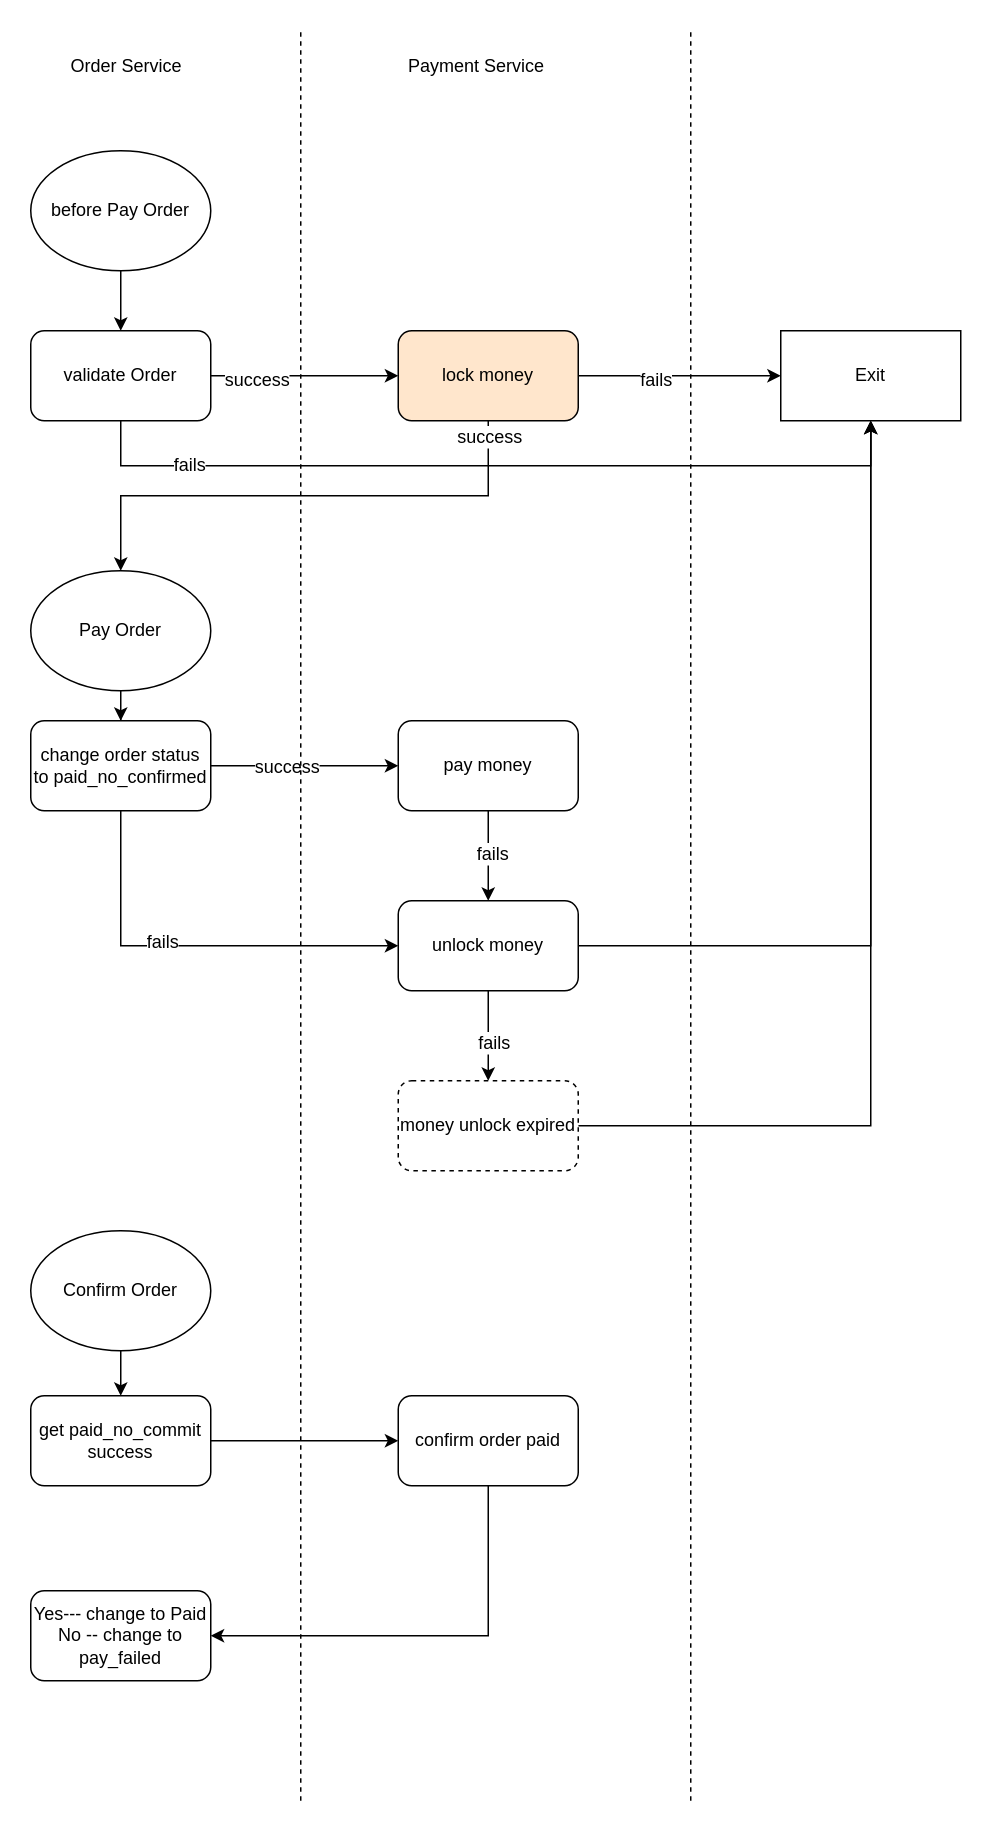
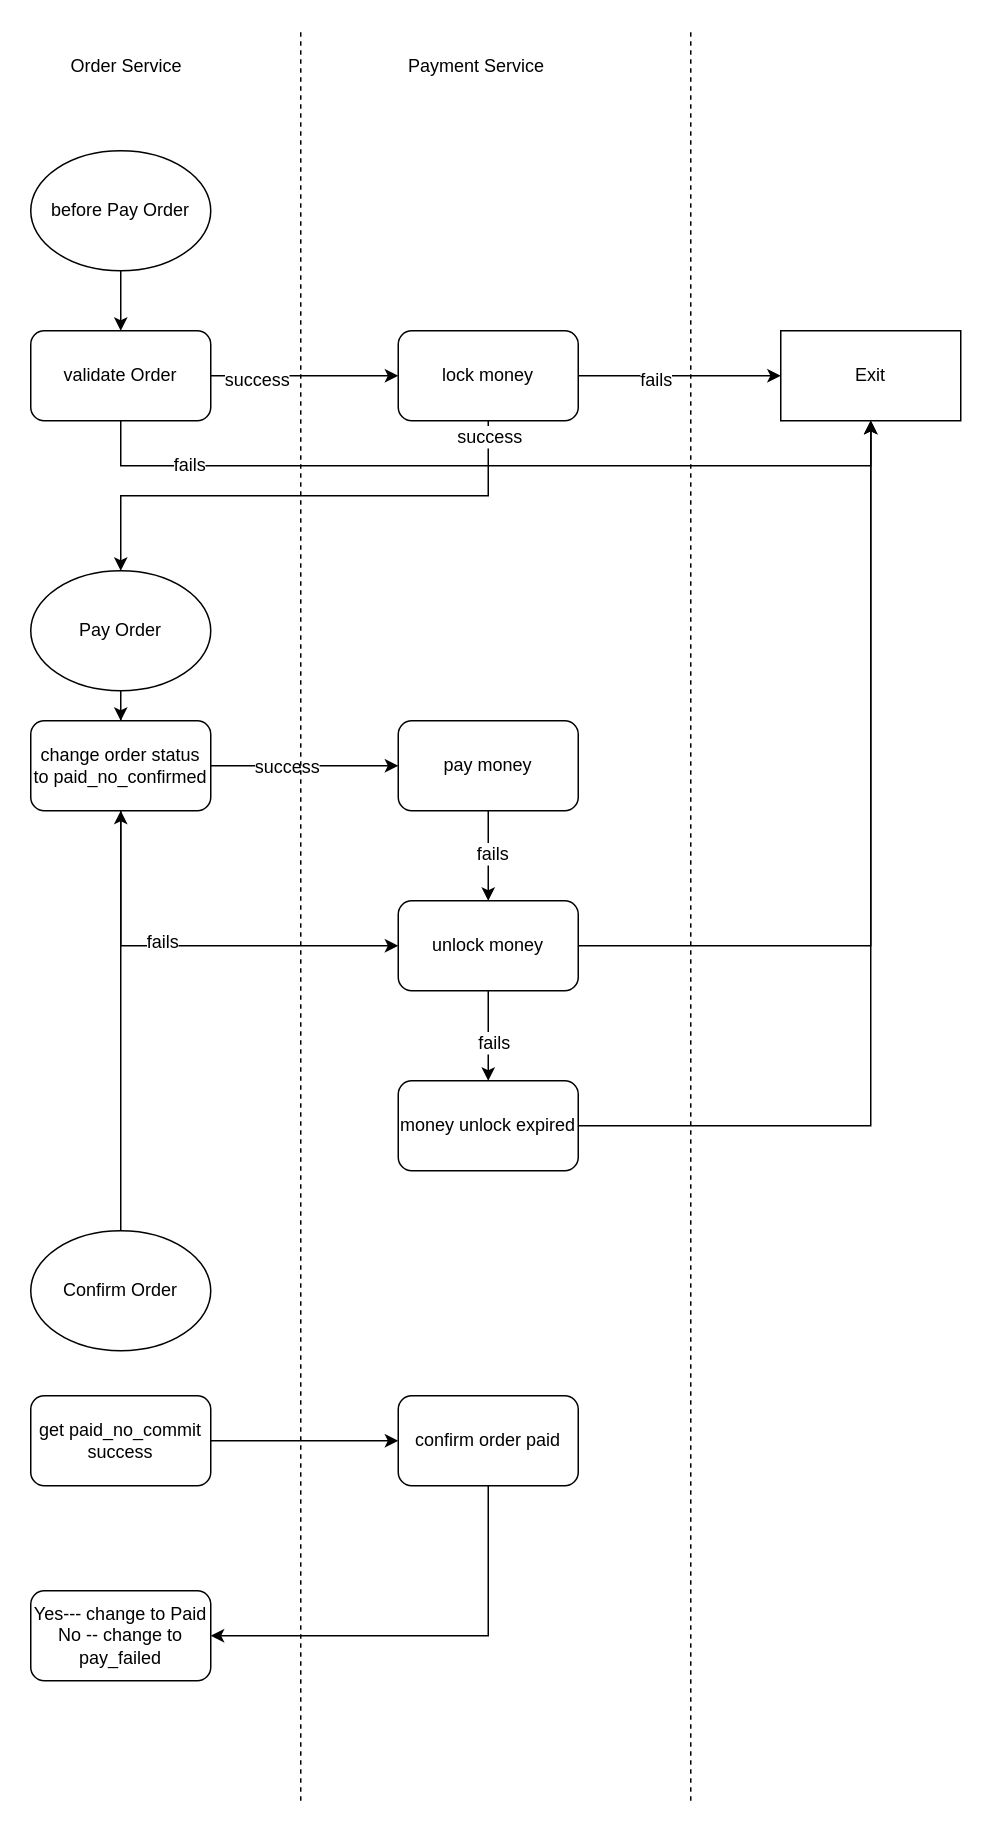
node "lock money": fillcolor #ffe6cc -> #ffffff
node "money unlock expired": style dashed -> solid
edge "Confirm Order" -> "get paid_no_commit success": now "Confirm Order" -> "change order status to paid_no_confirmed"
